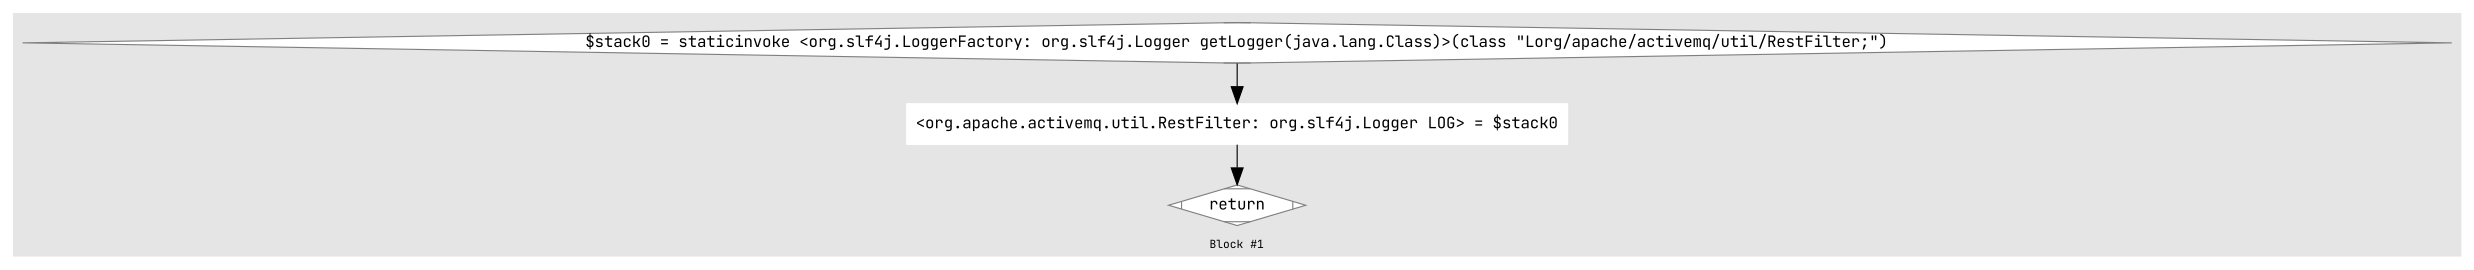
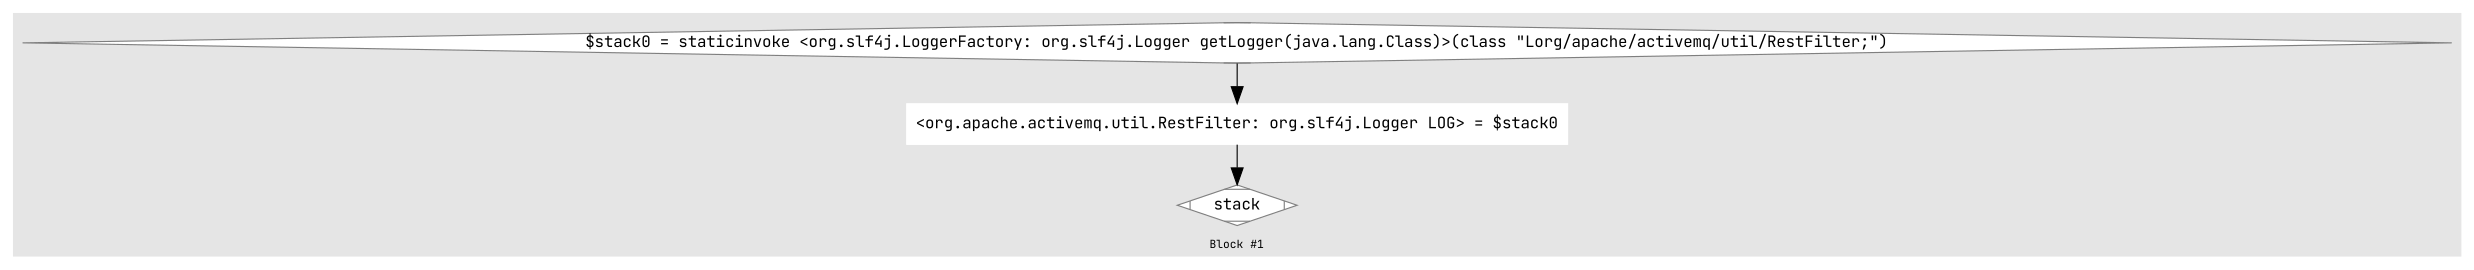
node "return": label "return" -> "stack"
